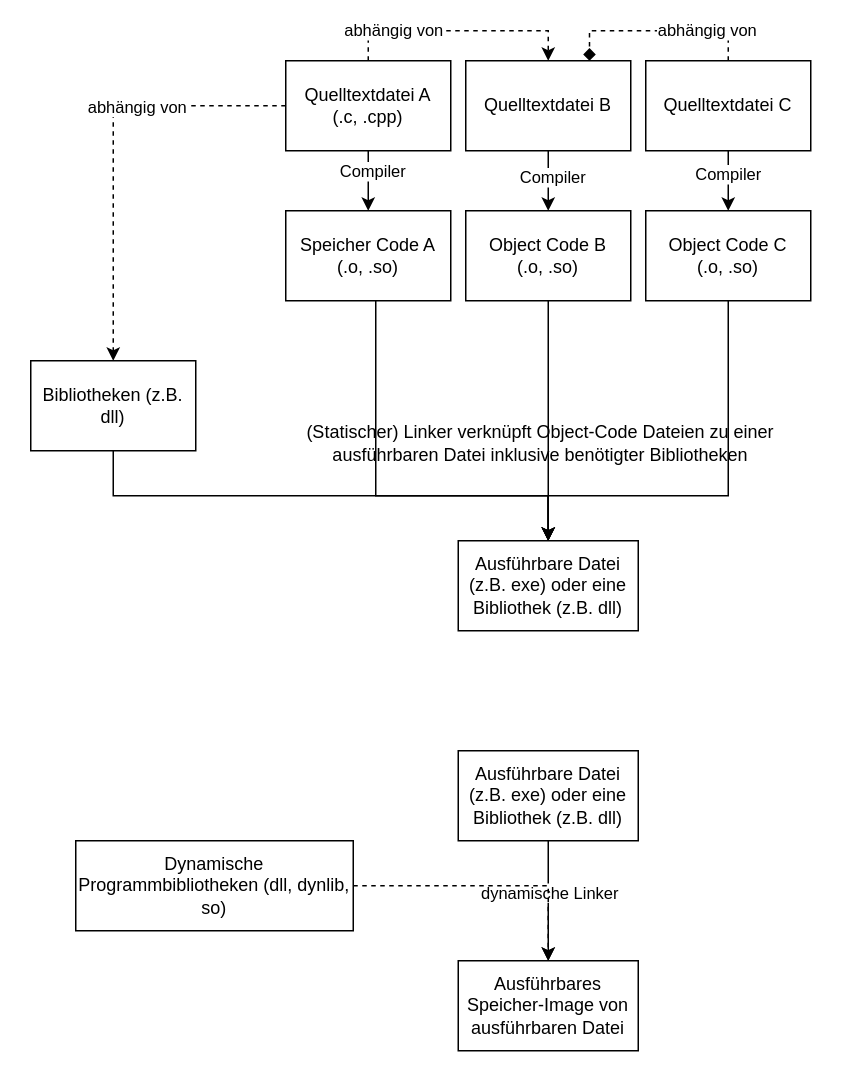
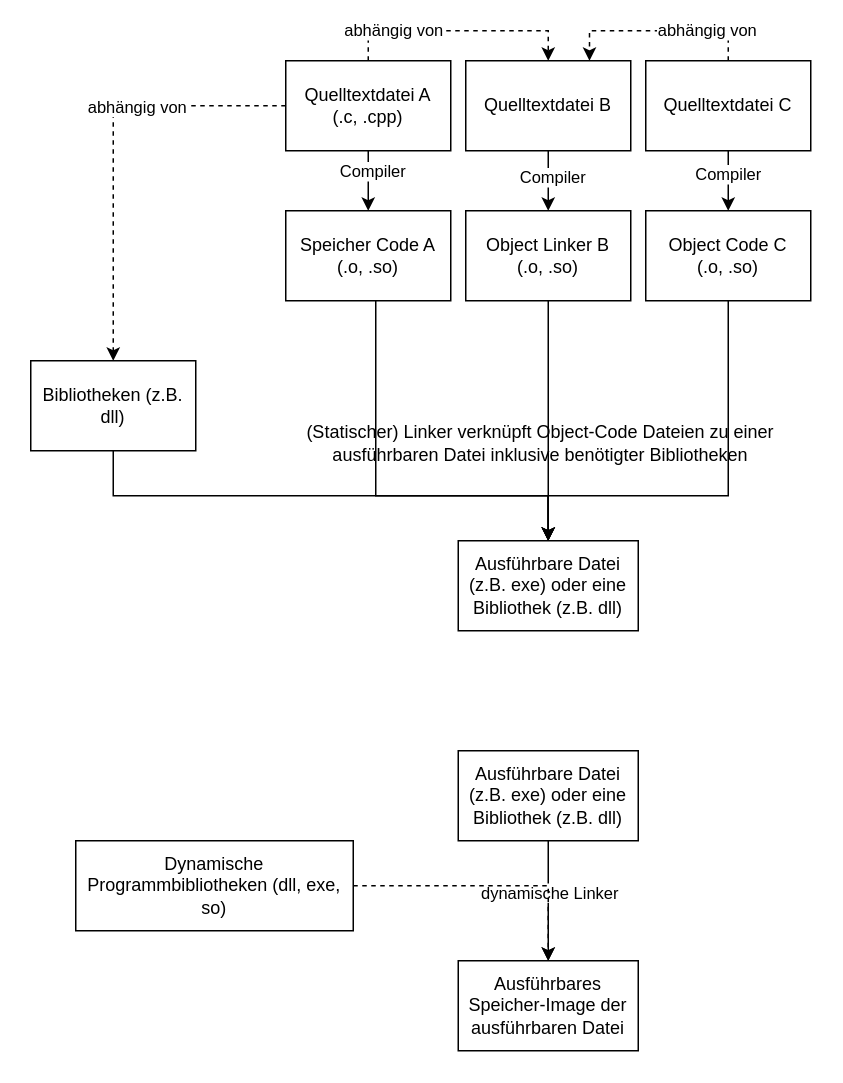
edge "Quelltextdatei C" -> "Quelltextdatei B": arrowhead diamond -> classic
node "Object Code B (.o, .so)": label "Object Code B (.o, .so)" -> "Object Linker B (.o, .so)"
node "Dynamische Programmbibliotheken (dll, dynlib, so)": label "Dynamische Programmbibliotheken (dll, dynlib, so)" -> "Dynamische Programmbibliotheken (dll, exe, so)"
node "Ausführbares Speicher-Image von ausführbaren Datei": label "Ausführbares Speicher-Image von ausführbaren Datei" -> "Ausführbares Speicher-Image der ausführbaren Datei"
